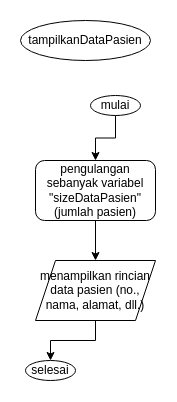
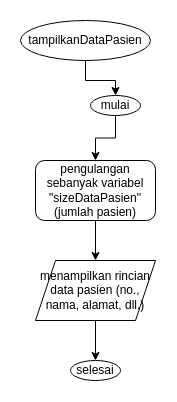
edge "tampilkanDataPasien" -> "mulai": added
node "selesai": moved (51, 371) -> (96, 371)
